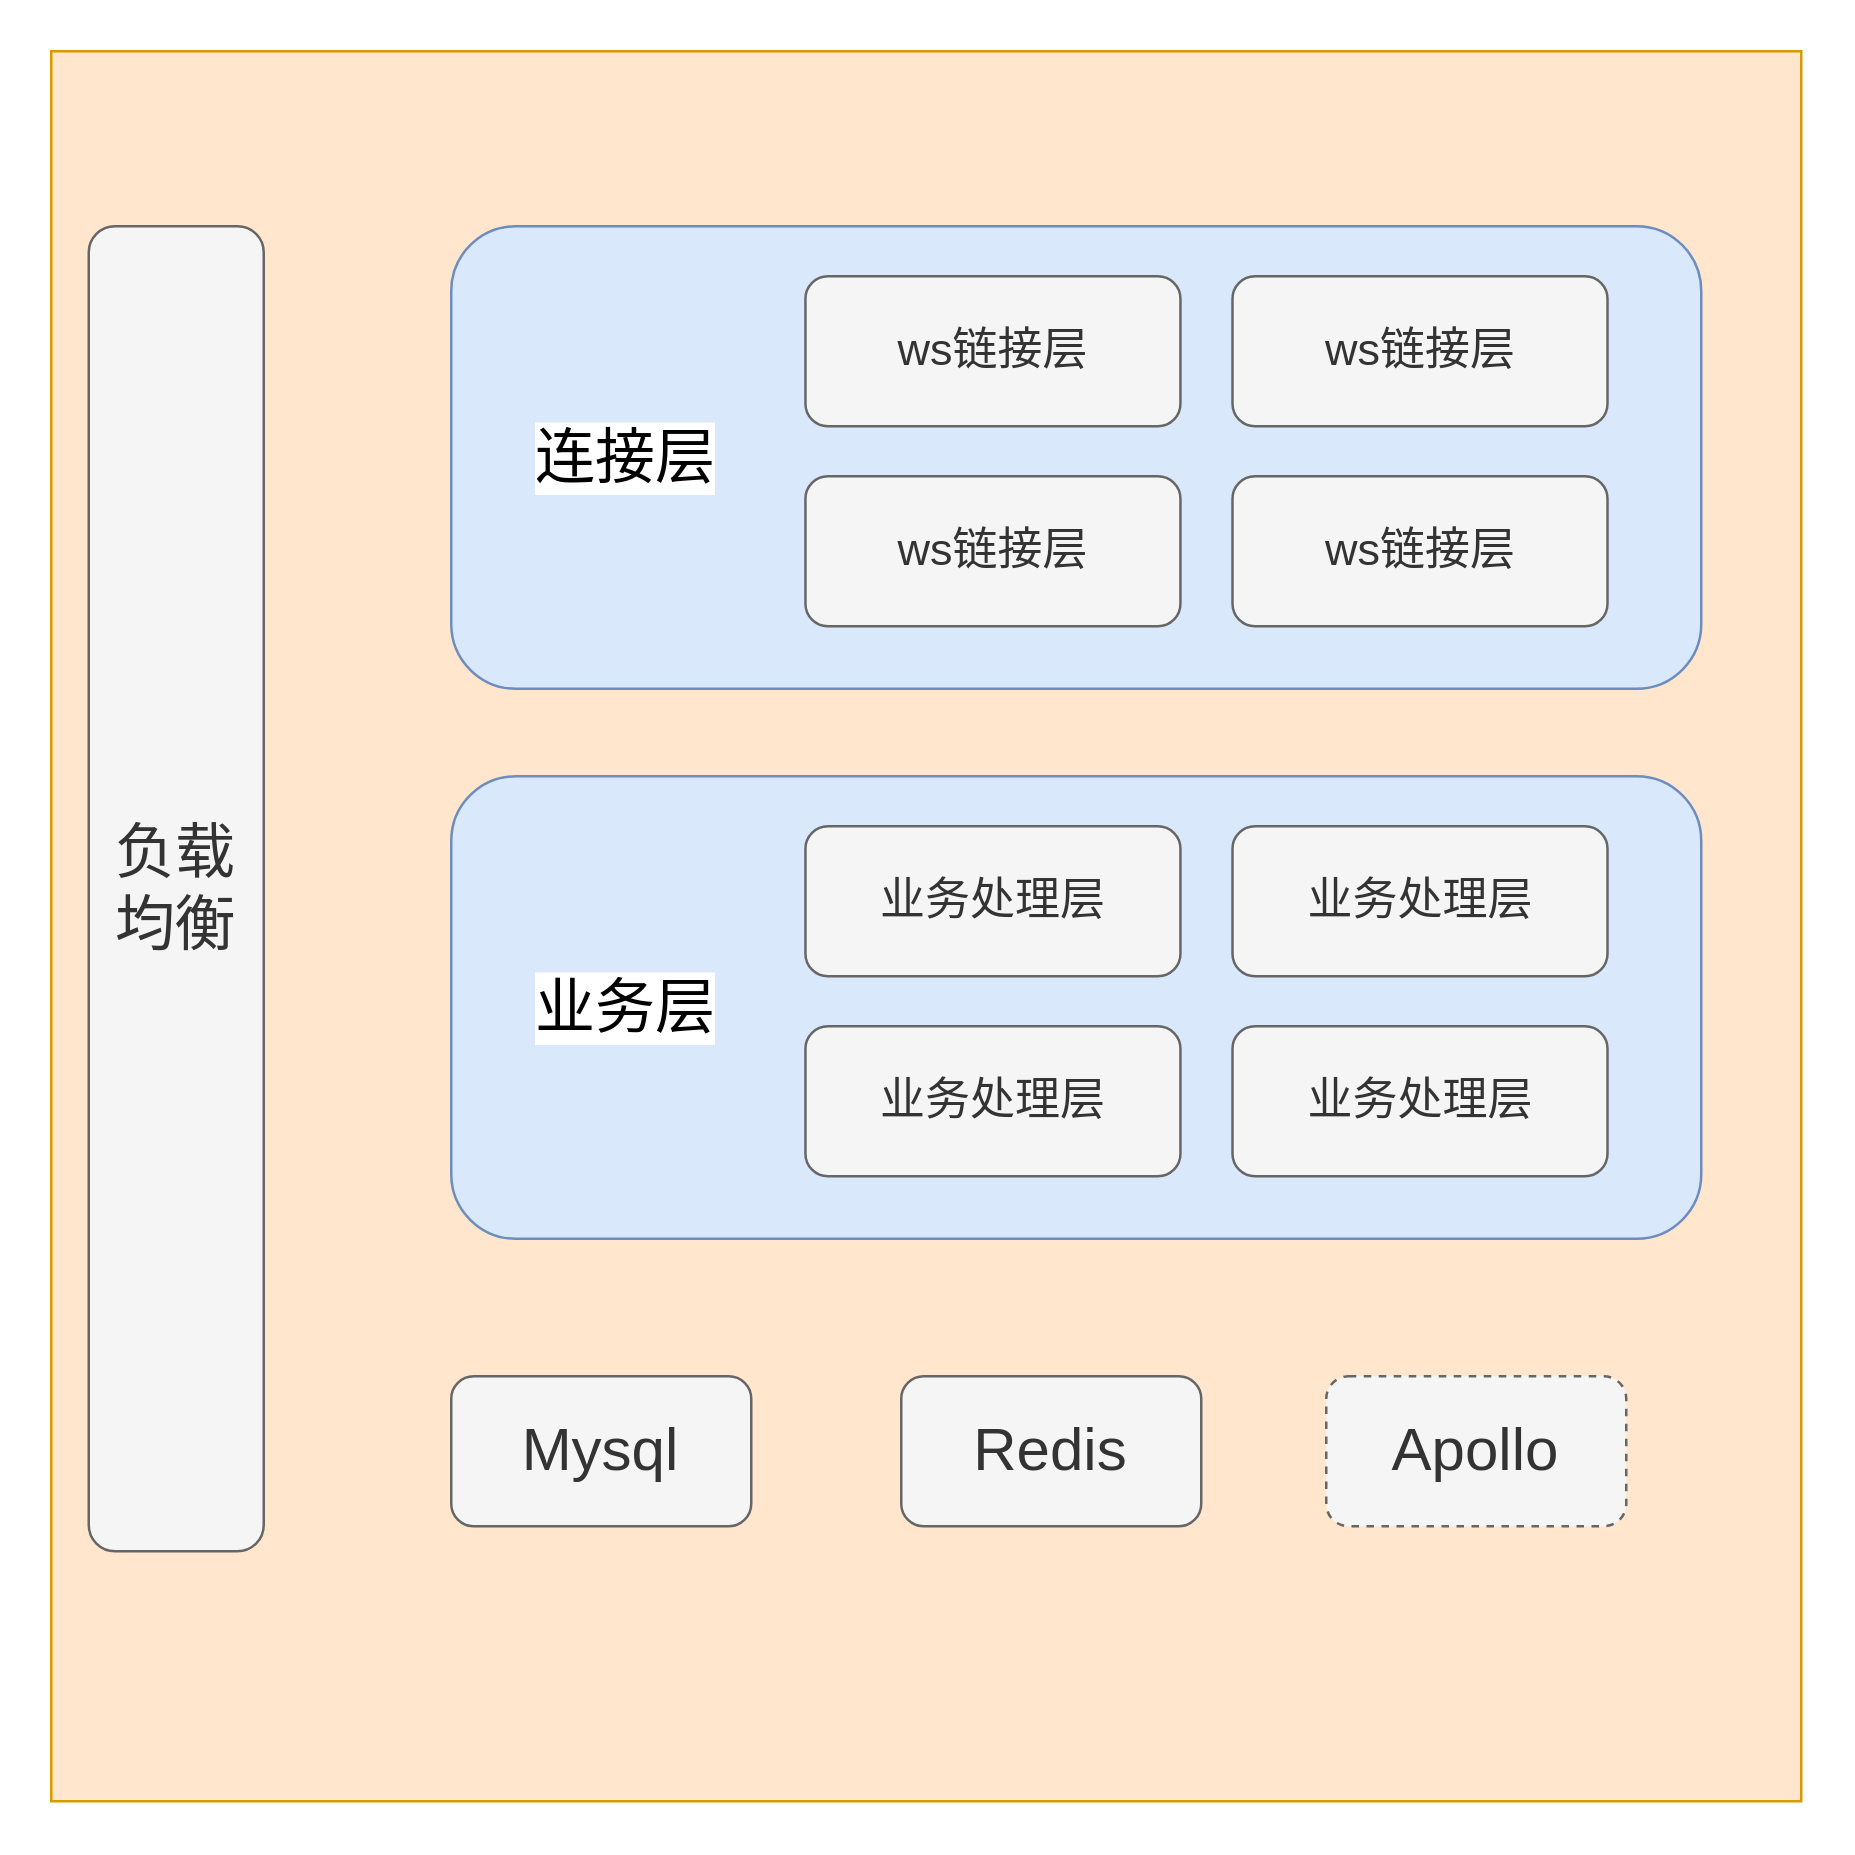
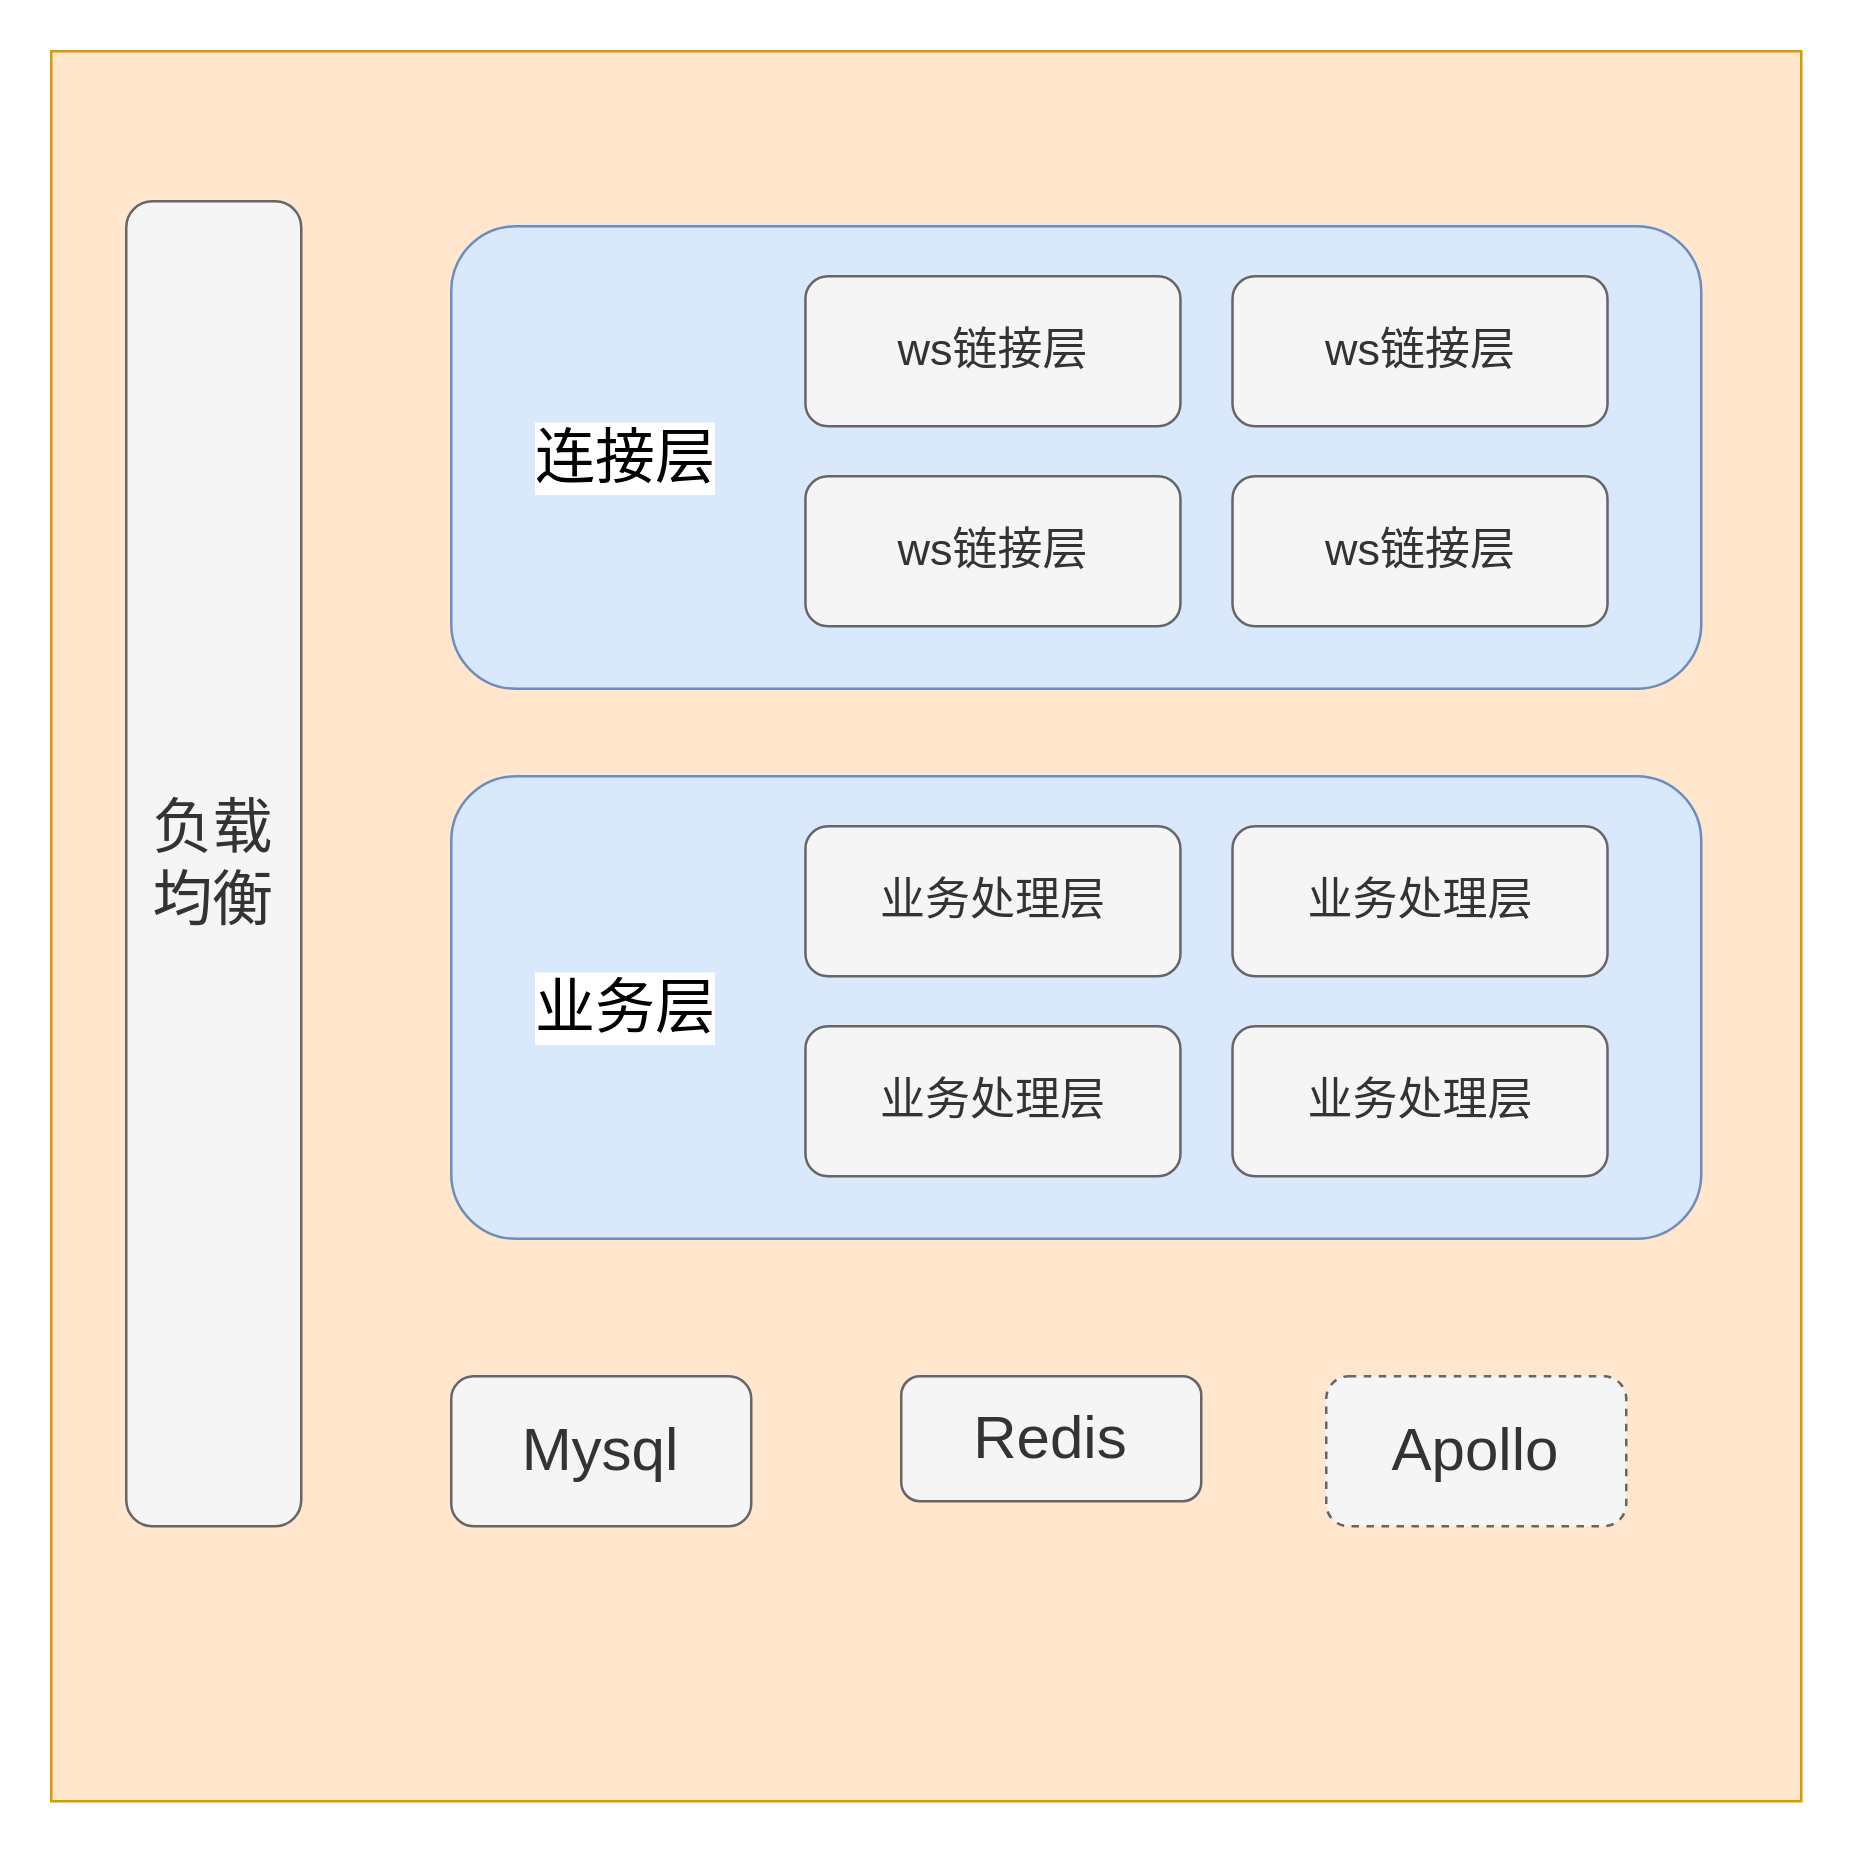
node "负载均衡": moved (176, 889) -> (214, 864)
node "Redis": size 300x150 -> 300x125
